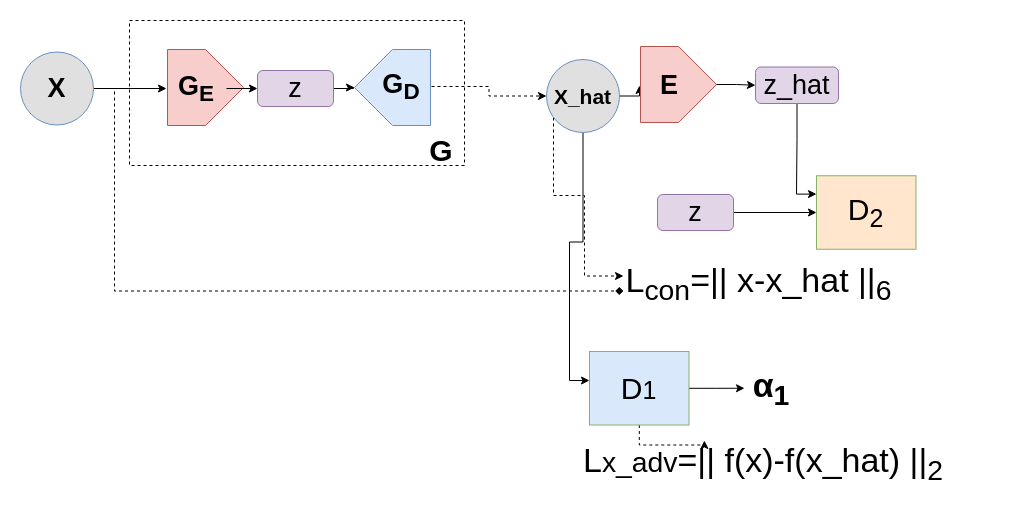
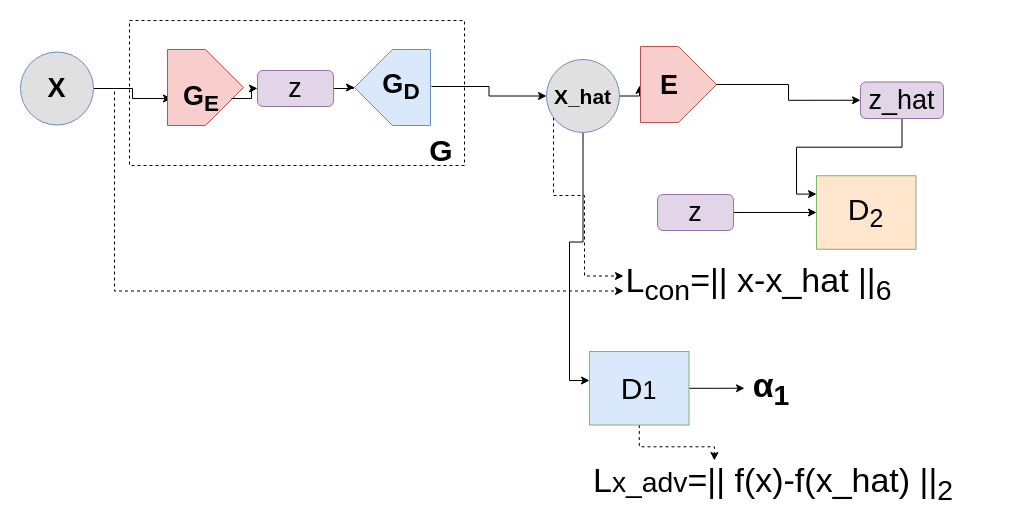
node "z_hat": moved (797, 85) -> (902, 100)
edge "GD" -> "X_hat": style dashed -> solid
node "GE": moved (197, 89) -> (202, 99)
edge "X" -> "Lcon=|| x-x_hat ||6": arrowhead diamond -> classic
node "Lx_adv=|| f(x)-f(x_hat) ||2": moved (764, 464) -> (774, 484)
